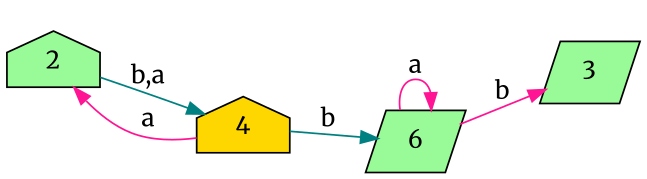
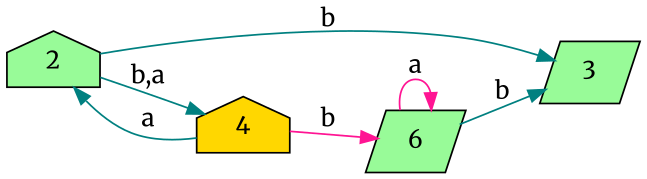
edge "2" -> "3": added, label "b"
edge "6" -> "3": color deeppink -> teal
edge "4" -> "6": color teal -> deeppink
edge "4" -> "2": color deeppink -> teal
